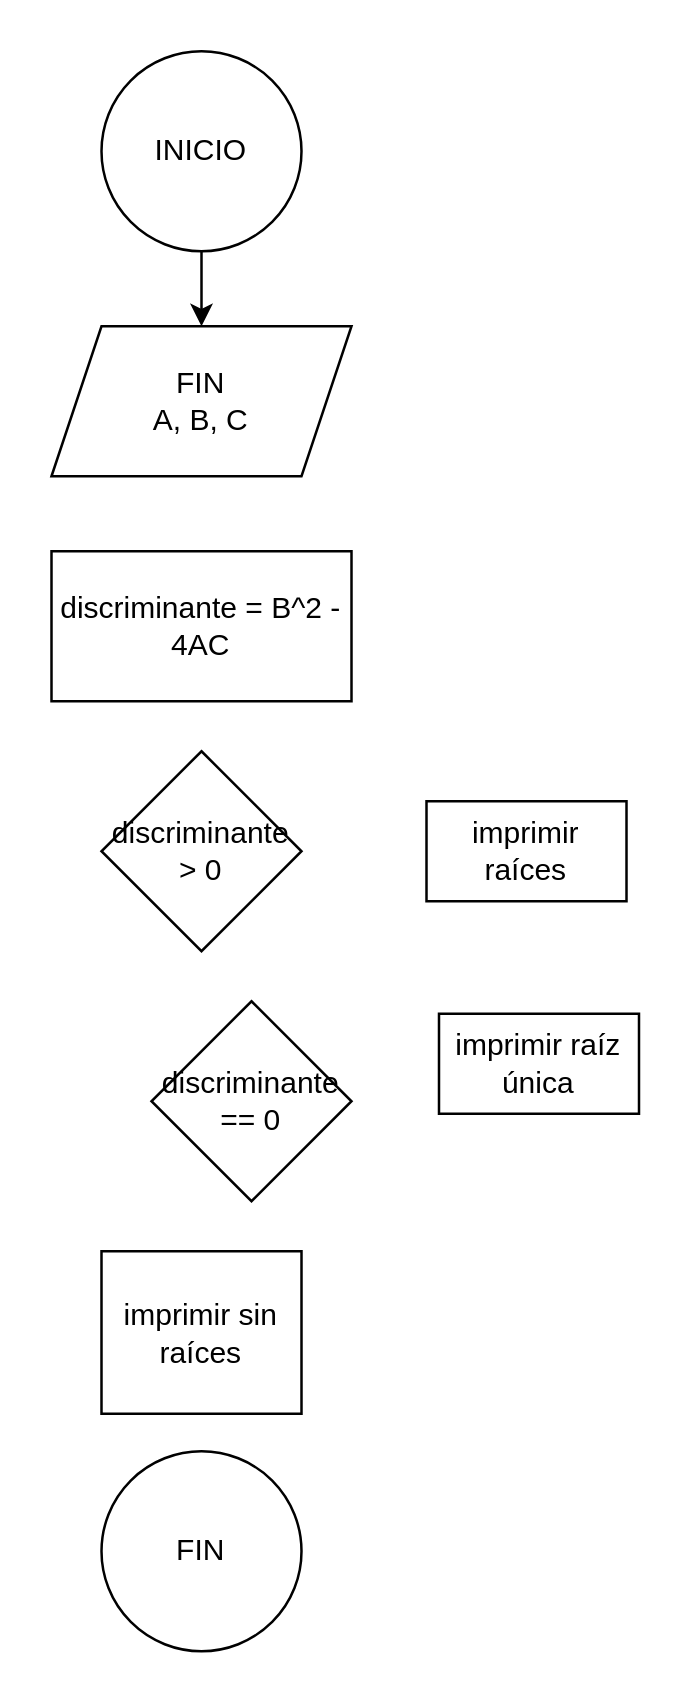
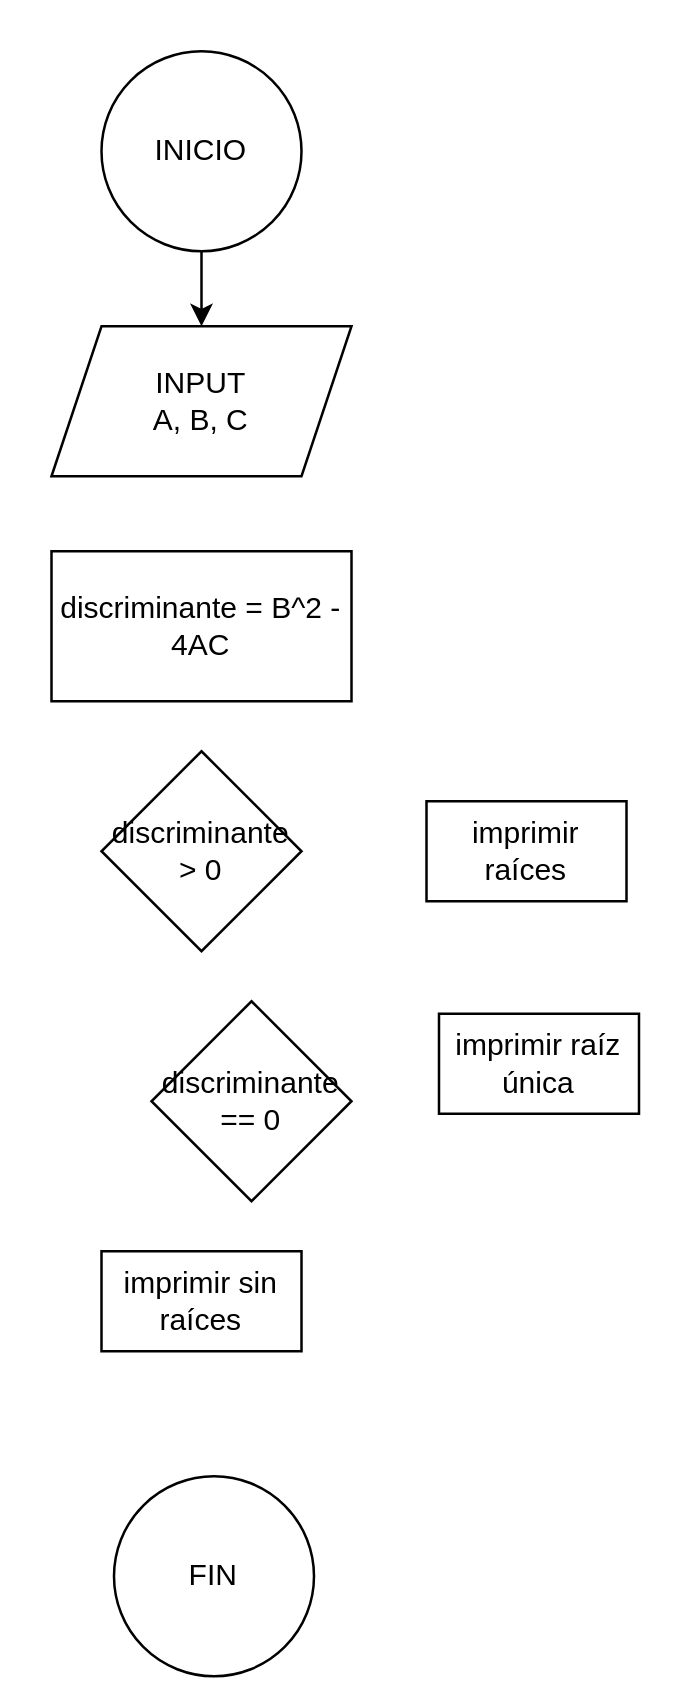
node "FIN A, B, C": label "FIN A, B, C" -> "INPUT A, B, C"
node "imprimir sin raíces": size 200x163 -> 200x100
node "FIN": moved (201, 1551) -> (214, 1576)
